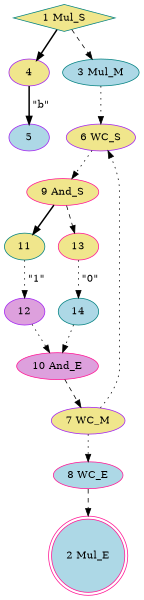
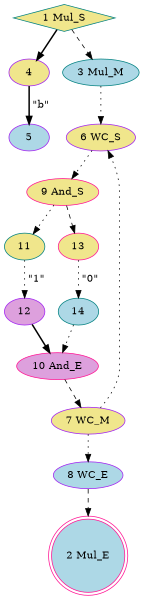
edge "9 And_S" -> "11": style bold -> dotted
edge "12" -> "10 And_E": style dotted -> bold
node "8 WC_E": color deeppink -> purple
